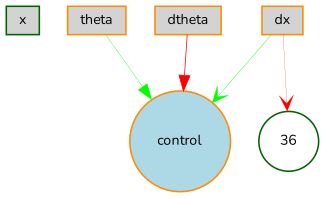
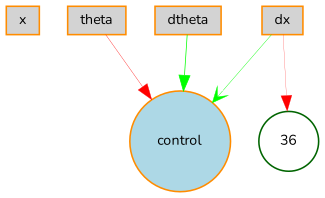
node "x": color darkgreen -> darkorange
edge "dtheta" -> "control": color red -> green
edge "theta" -> "control": color green -> red
edge "dx" -> "36": arrowhead vee -> normal
